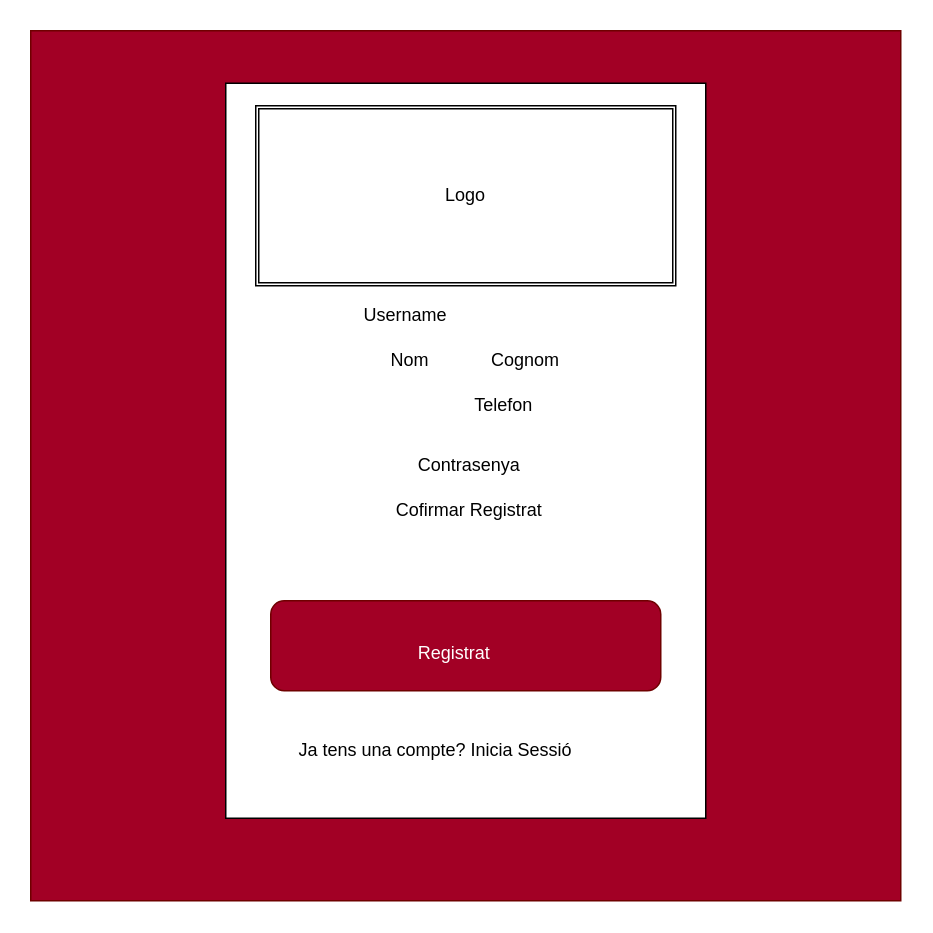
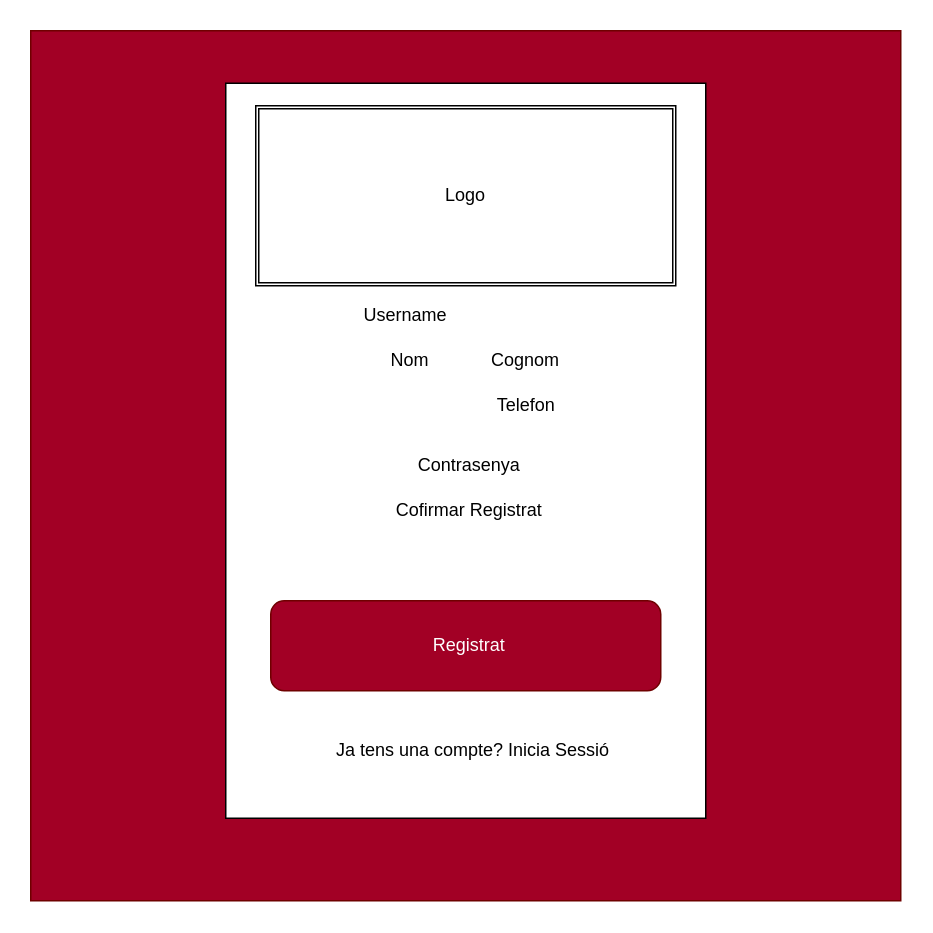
node "Telefon": moved (503, 406) -> (526, 406)
node "Registrat": moved (455, 653) -> (470, 646)
node "Ja tens una compte? Inicia Sessió": moved (436, 751) -> (473, 751)
